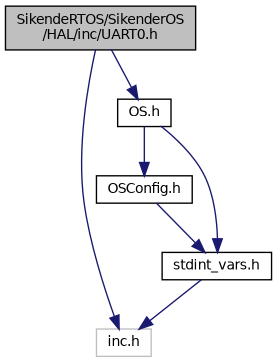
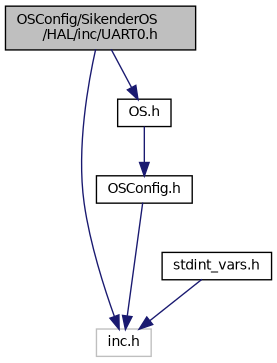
node "SikendeRTOS/SikenderOS /HAL/inc/UART0.h": label "SikendeRTOS/SikenderOS /HAL/inc/UART0.h" -> "OSConfig/SikenderOS /HAL/inc/UART0.h"
edge "OS.h" -> "stdint_vars.h": removed
edge "OSConfig.h" -> "stdint_vars.h": now "OSConfig.h" -> "inc.h"
